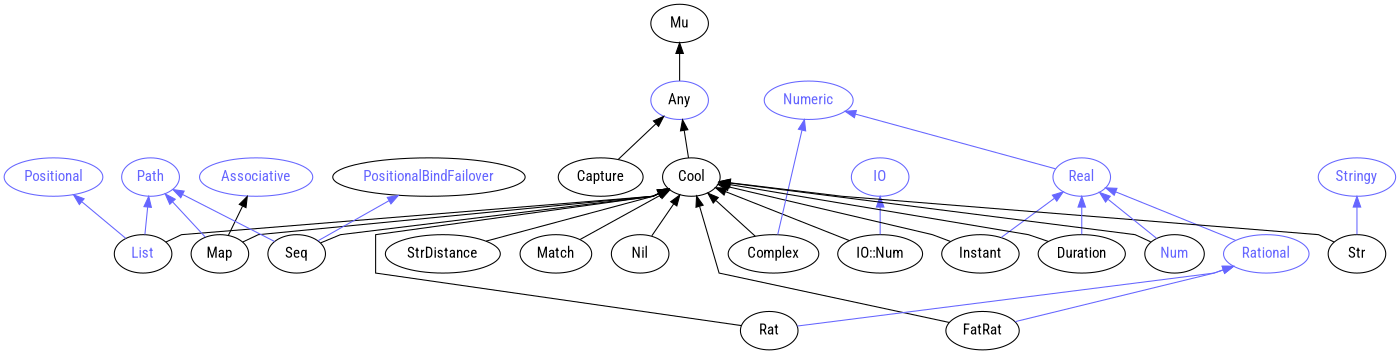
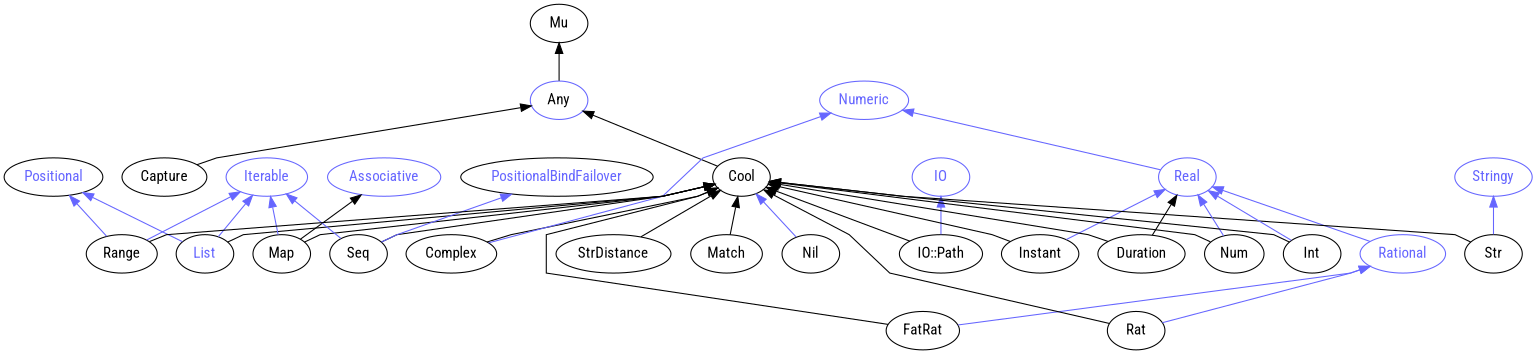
node "Positional": color #6666ff -> #000000
node "Path": label "Path" -> "Iterable"
edge "Nil" -> "Cool": color #000000 -> #6666ff
edge "Duration" -> "Real": color #6666ff -> #000000
node "Range": added
node "IO::Num": label "IO::Num" -> "IO::Path"
node "Num": fontcolor #6666ff -> #000000
node "Int": added
